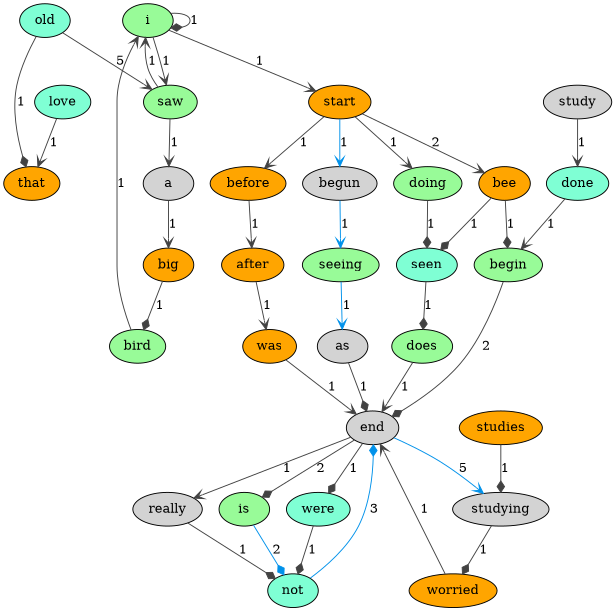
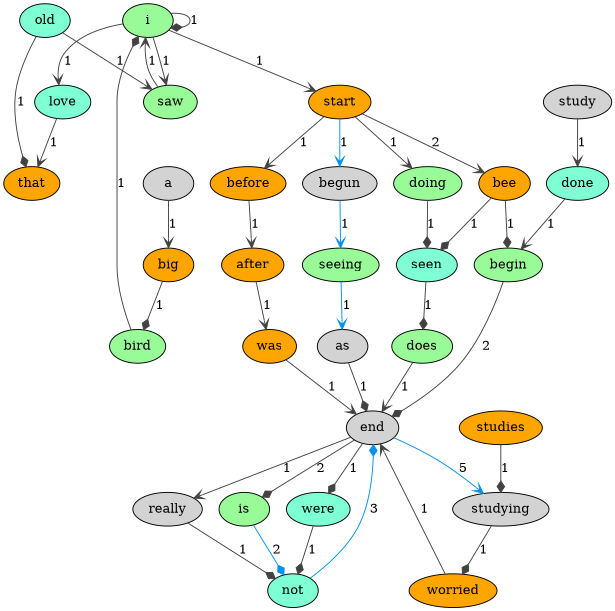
edge "i" -> "love": added, label "1"
edge "old" -> "saw": label "5" -> "1"
edge "saw" -> "a": removed, label "1"
edge "bird" -> "i": arrowhead vee -> diamond
